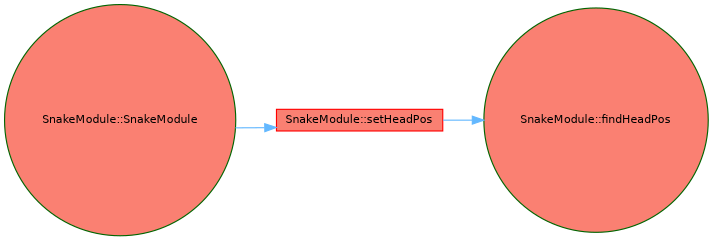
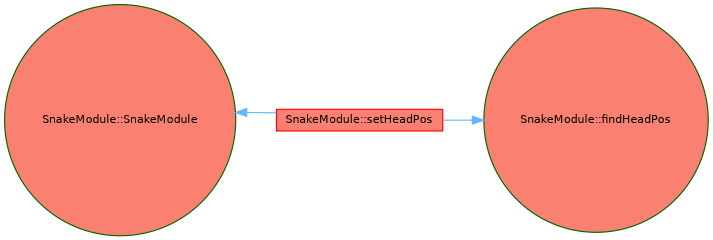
edge "SnakeModule::SnakeModule" -> "SnakeModule::setHeadPos": reversed
